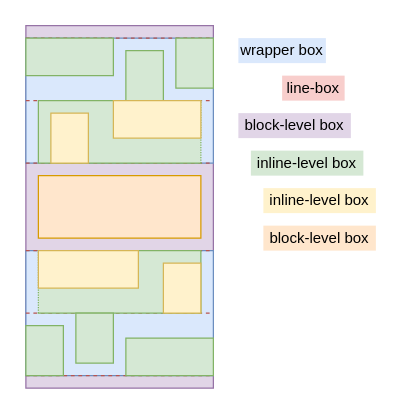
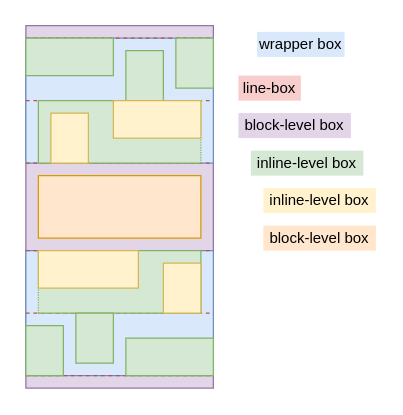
node "wrapper box": moved (282, 51) -> (301, 44)
node "line-box": moved (313, 88) -> (269, 88)
